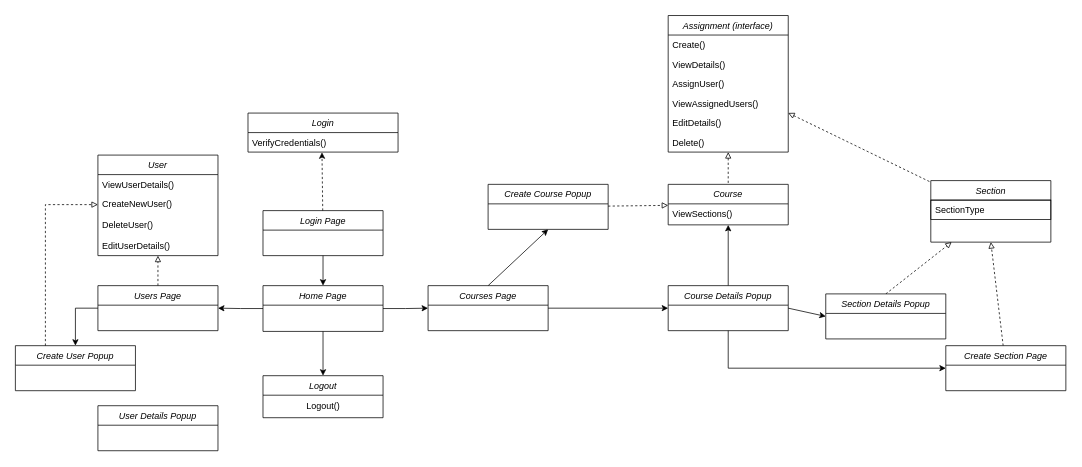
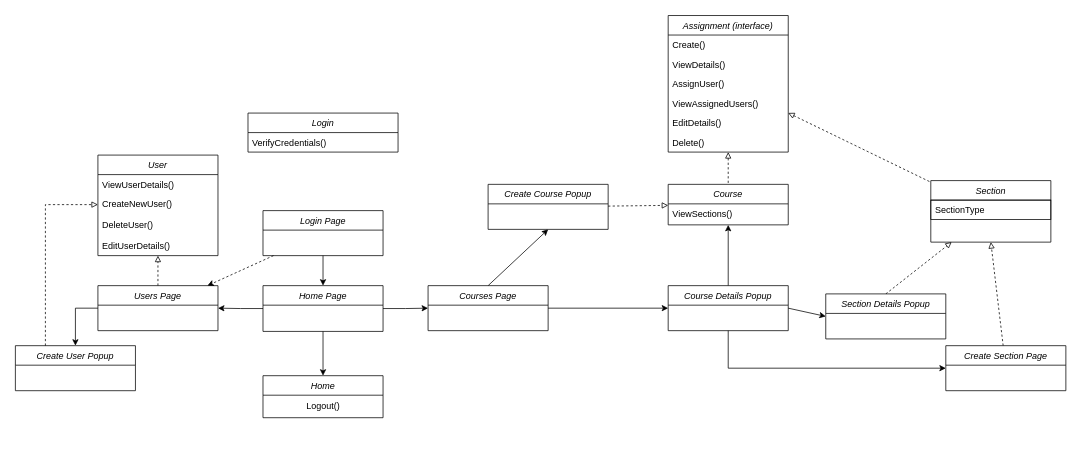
edge "Login Page" -> "VerifyCredentials()": now "Login Page" -> "Users Page"
node "Logout": label "Logout" -> "Home"
node "User Details Popup": removed
